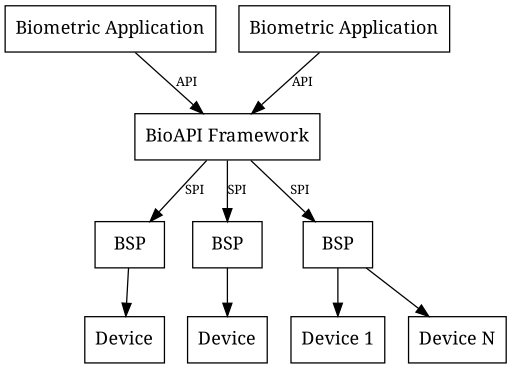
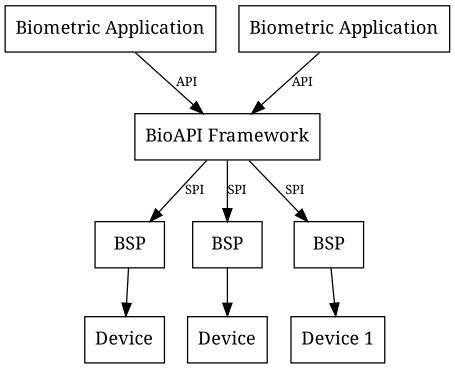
node "Device N": removed
